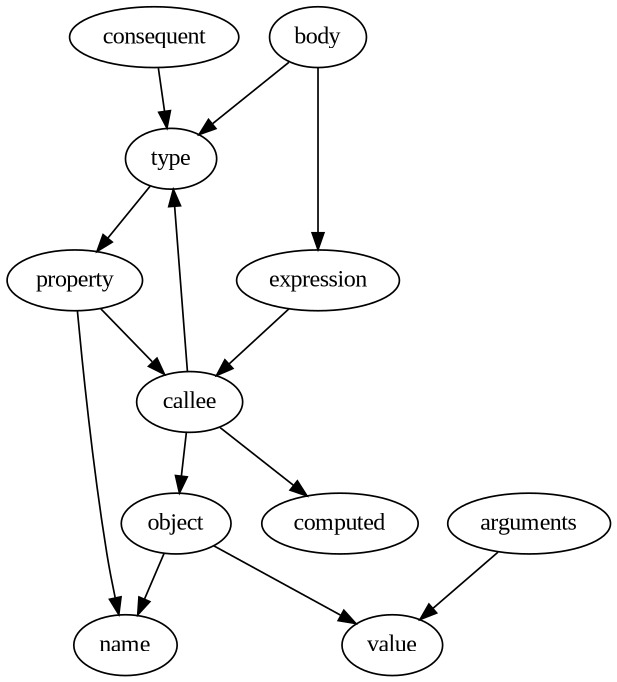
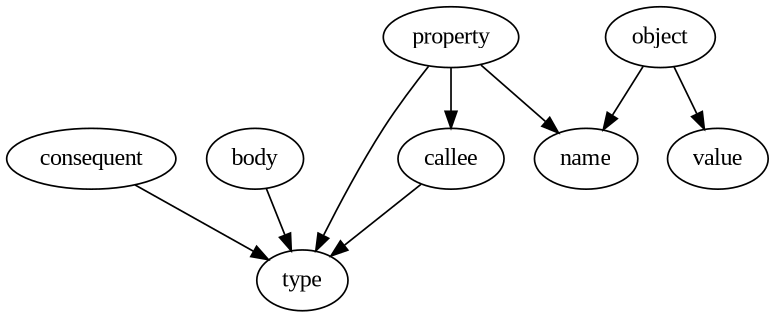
edge "type" -> "property": reversed
node "expression": removed
edge "callee" -> "object": removed
node "computed": removed
node "arguments": removed
